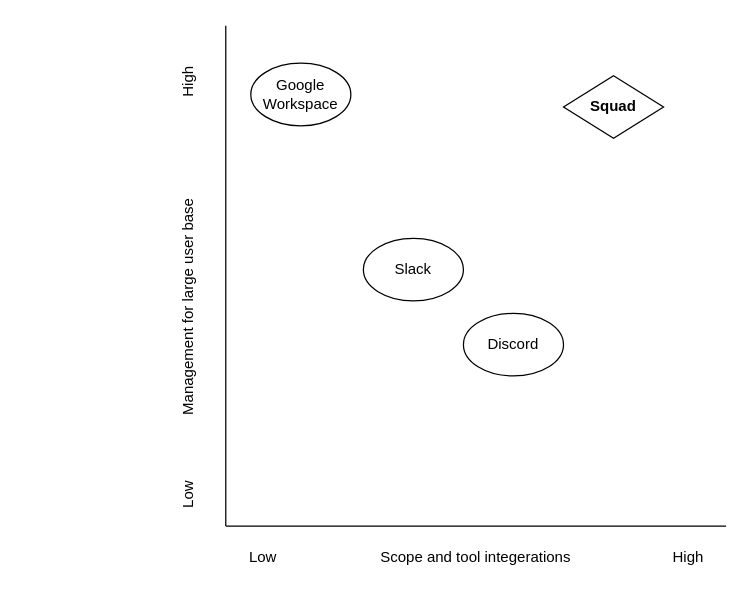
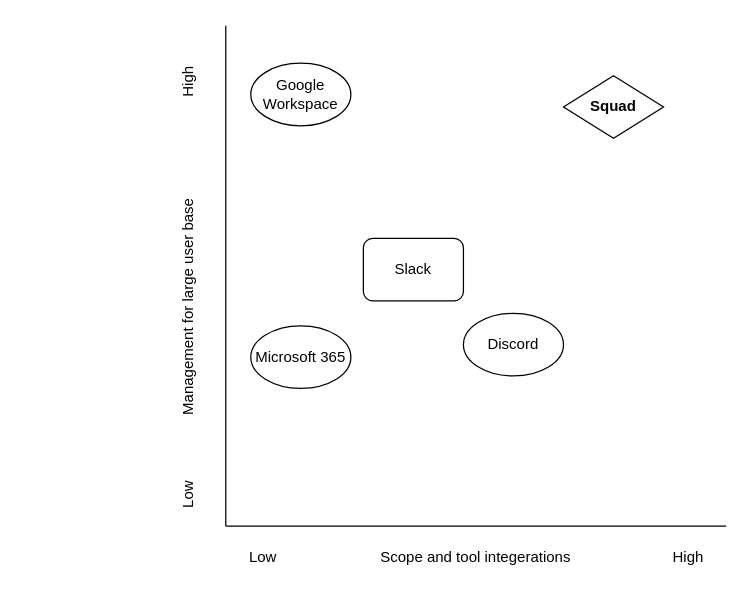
node "Slack": shape ellipse -> rounded rectangle
node "Microsoft 365": added
